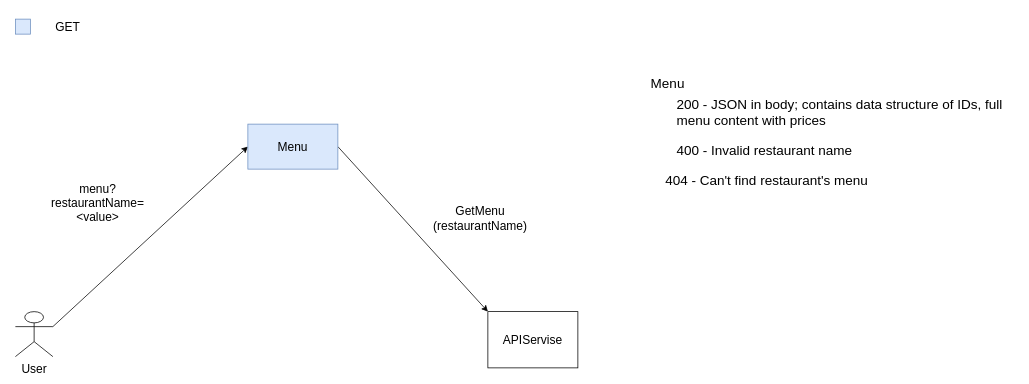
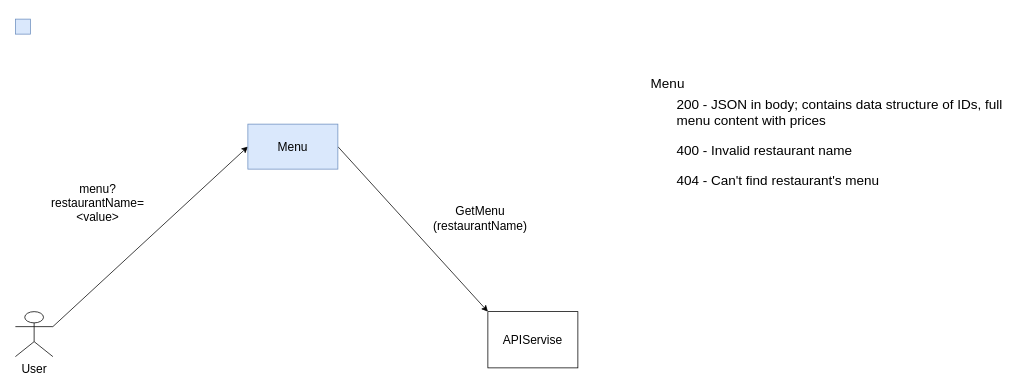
node "GET": removed
node "404 - Can't find restaurant's menu": moved (833, 180) -> (844, 180)
